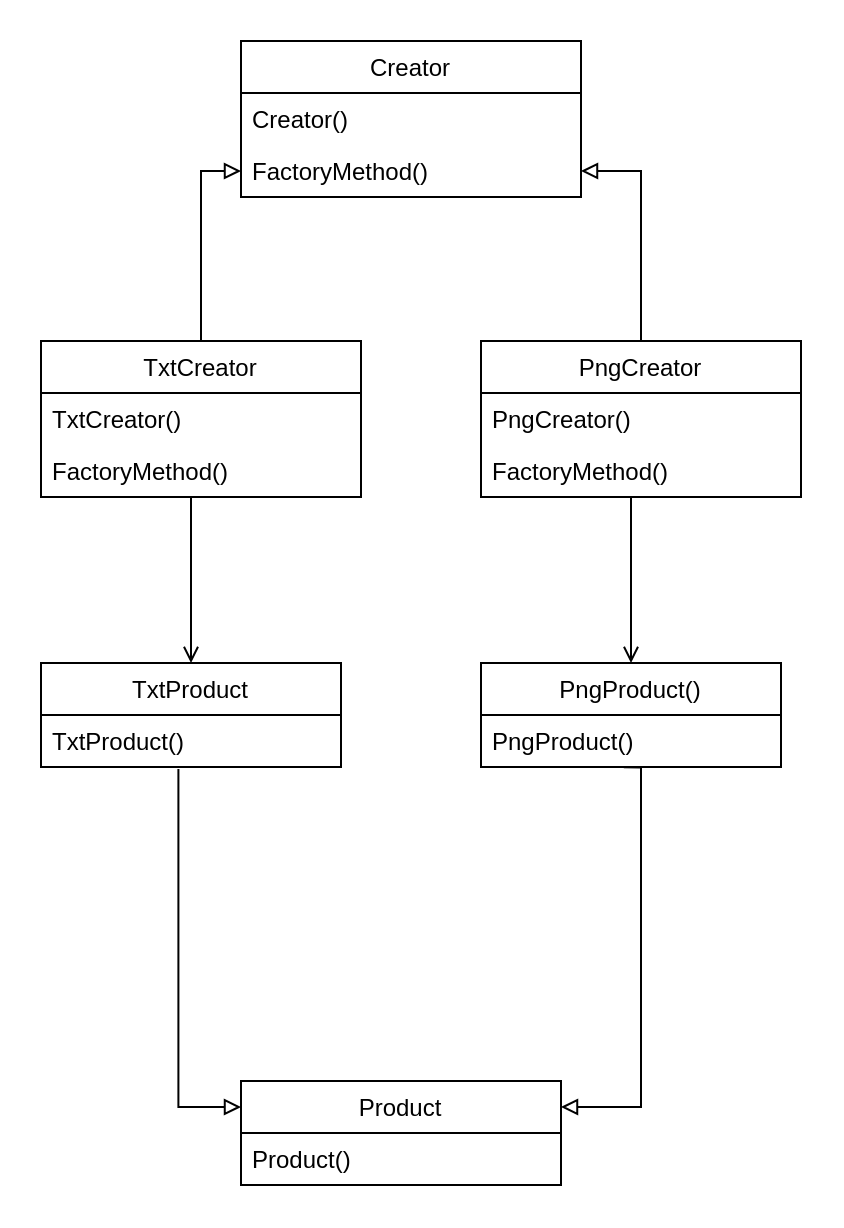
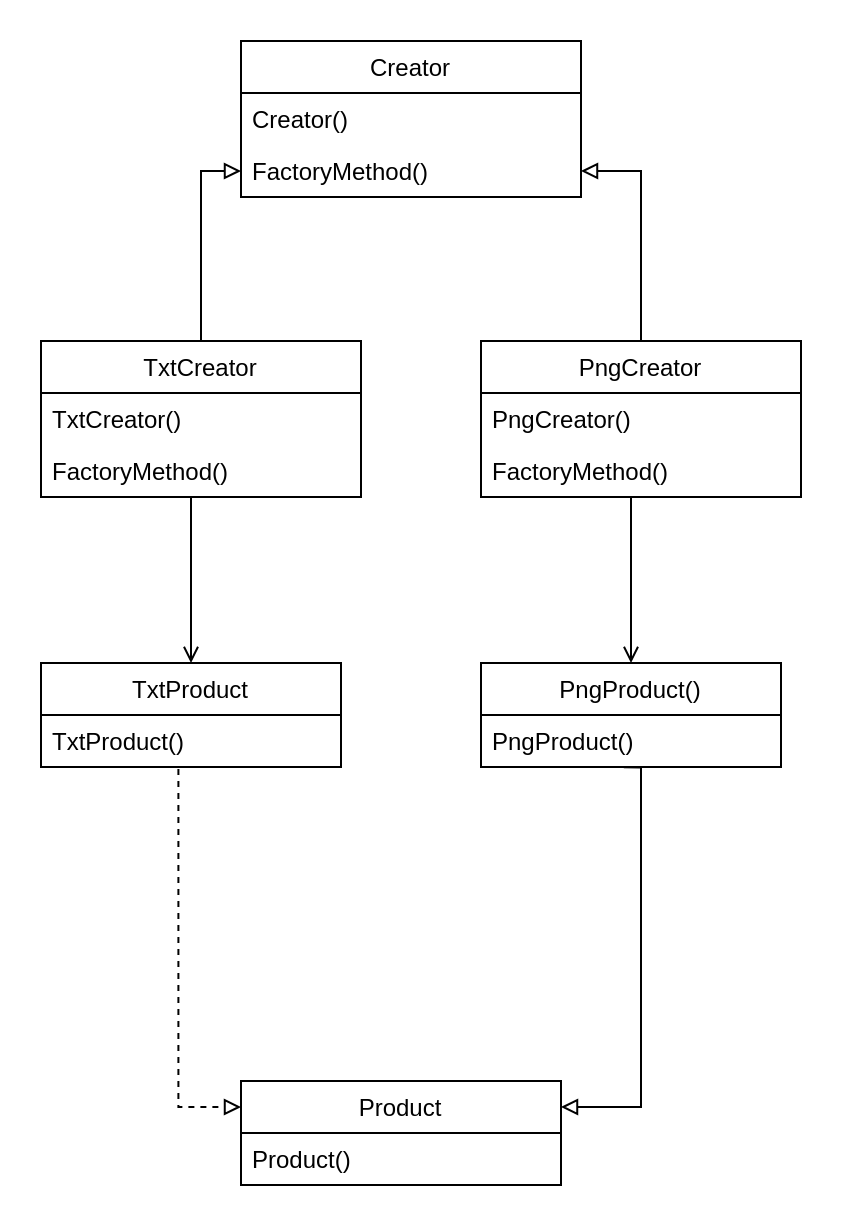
edge "TxtProduct()" -> "Product": style solid -> dashed
